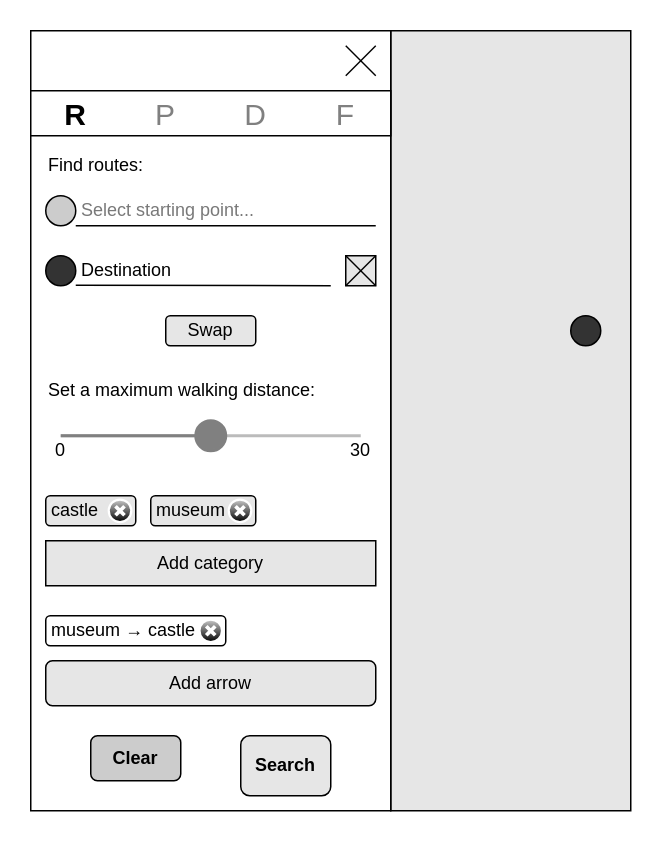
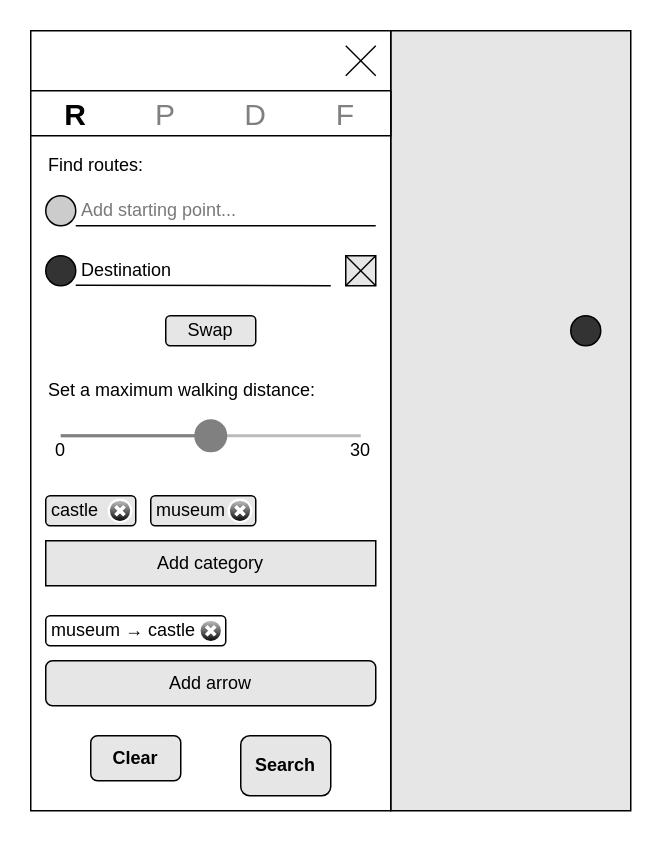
node "Select starting point...": label "Select starting point..." -> "Add starting point..."
node "Clear": fillcolor #cccccc -> #e6e6e6
